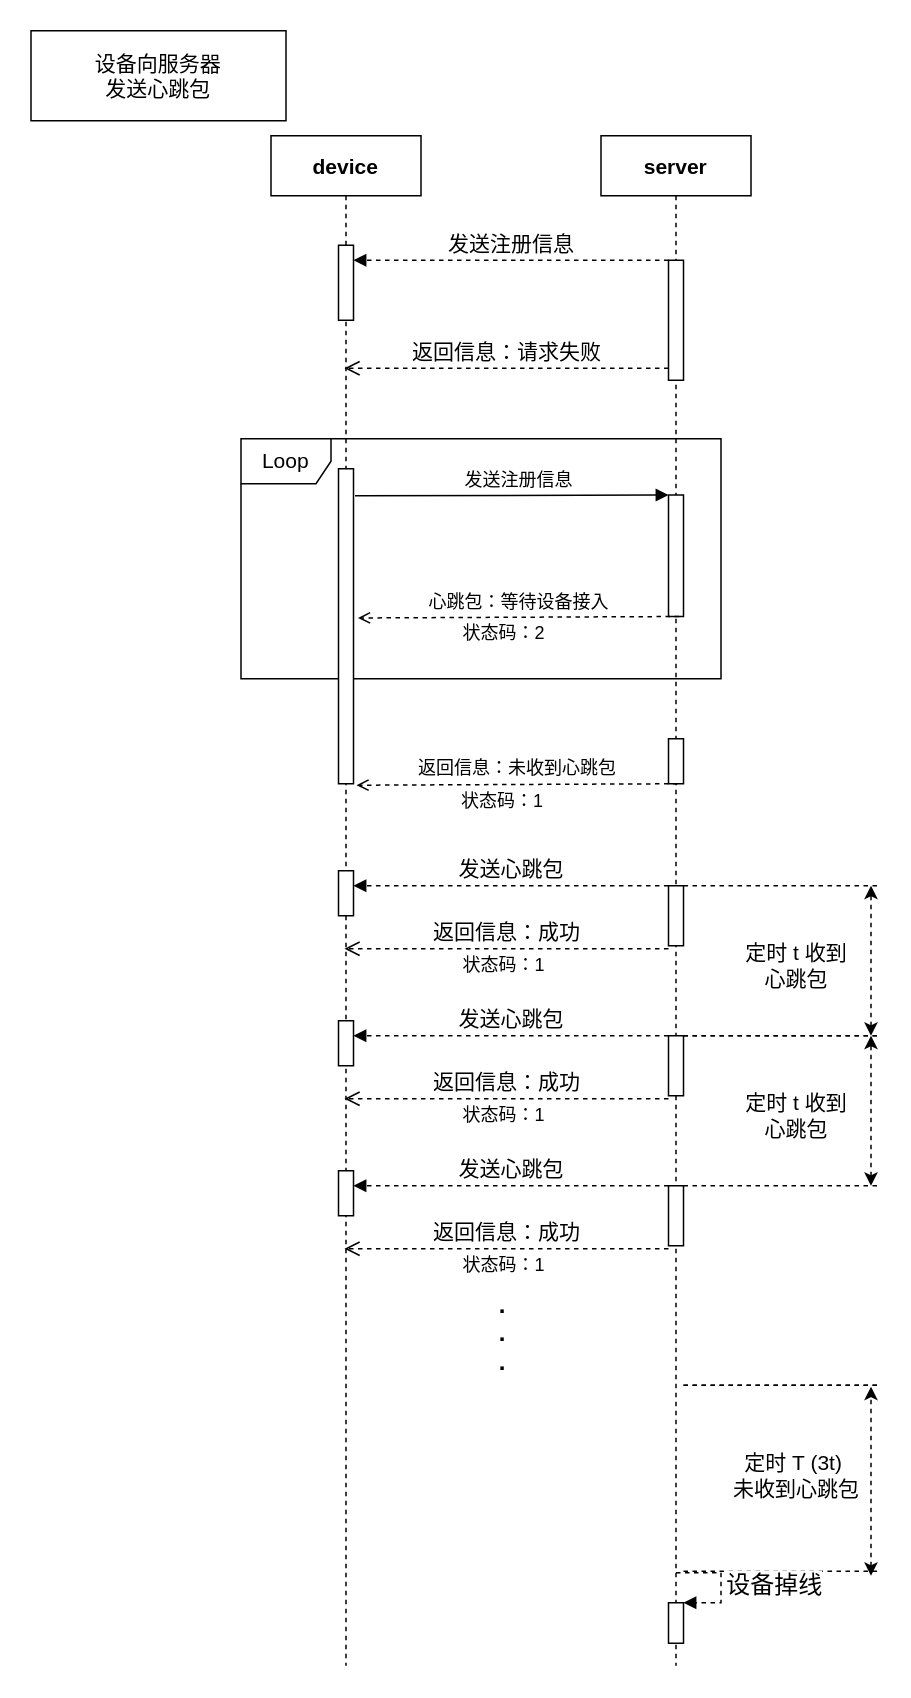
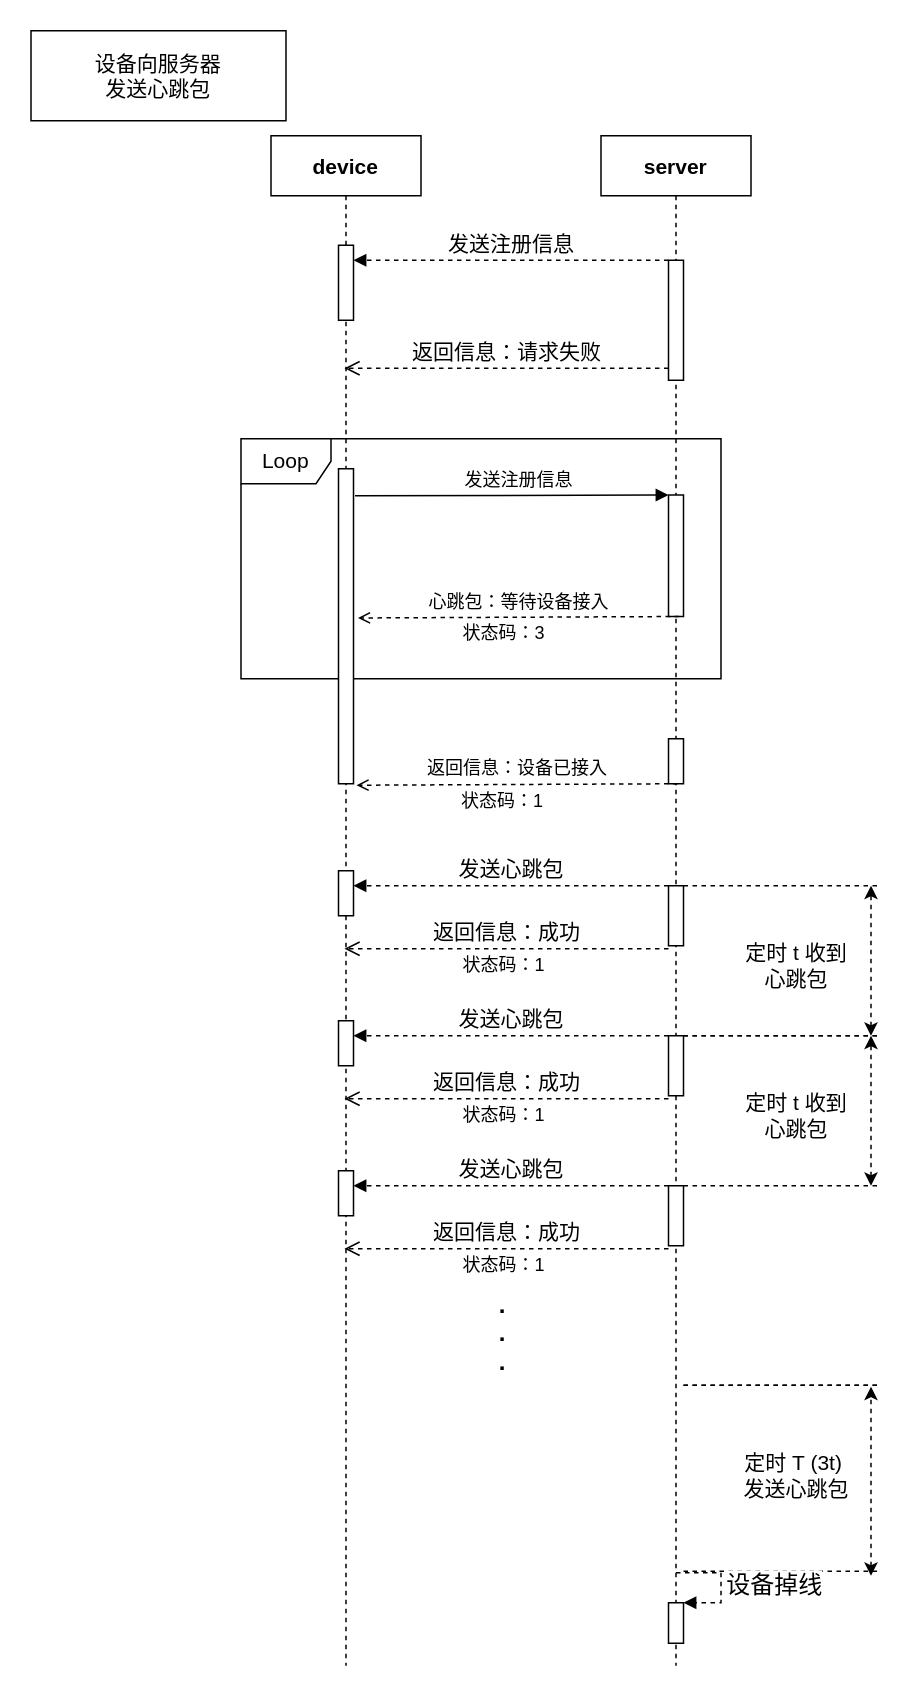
node "状态码：2": label "状态码：2" -> "状态码：3"
node "返回信息：未收到心跳包": label "返回信息：未收到心跳包" -> "返回信息：设备已接入"
node "定时 T (3t) 未收到心跳包": label "定时 T (3t) 未收到心跳包" -> "定时 T (3t) 发送心跳包"
